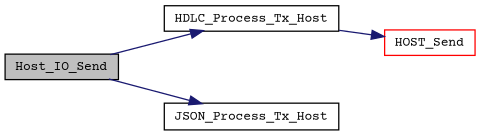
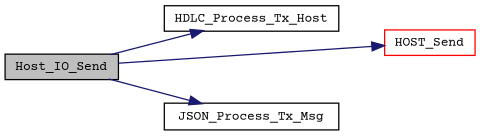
edge "HDLC_Process_Tx_Host" -> "HOST_Send": now "Host_IO_Send" -> "HOST_Send"
node "JSON_Process_Tx_Host": label "JSON_Process_Tx_Host" -> "JSON_Process_Tx_Msg"
